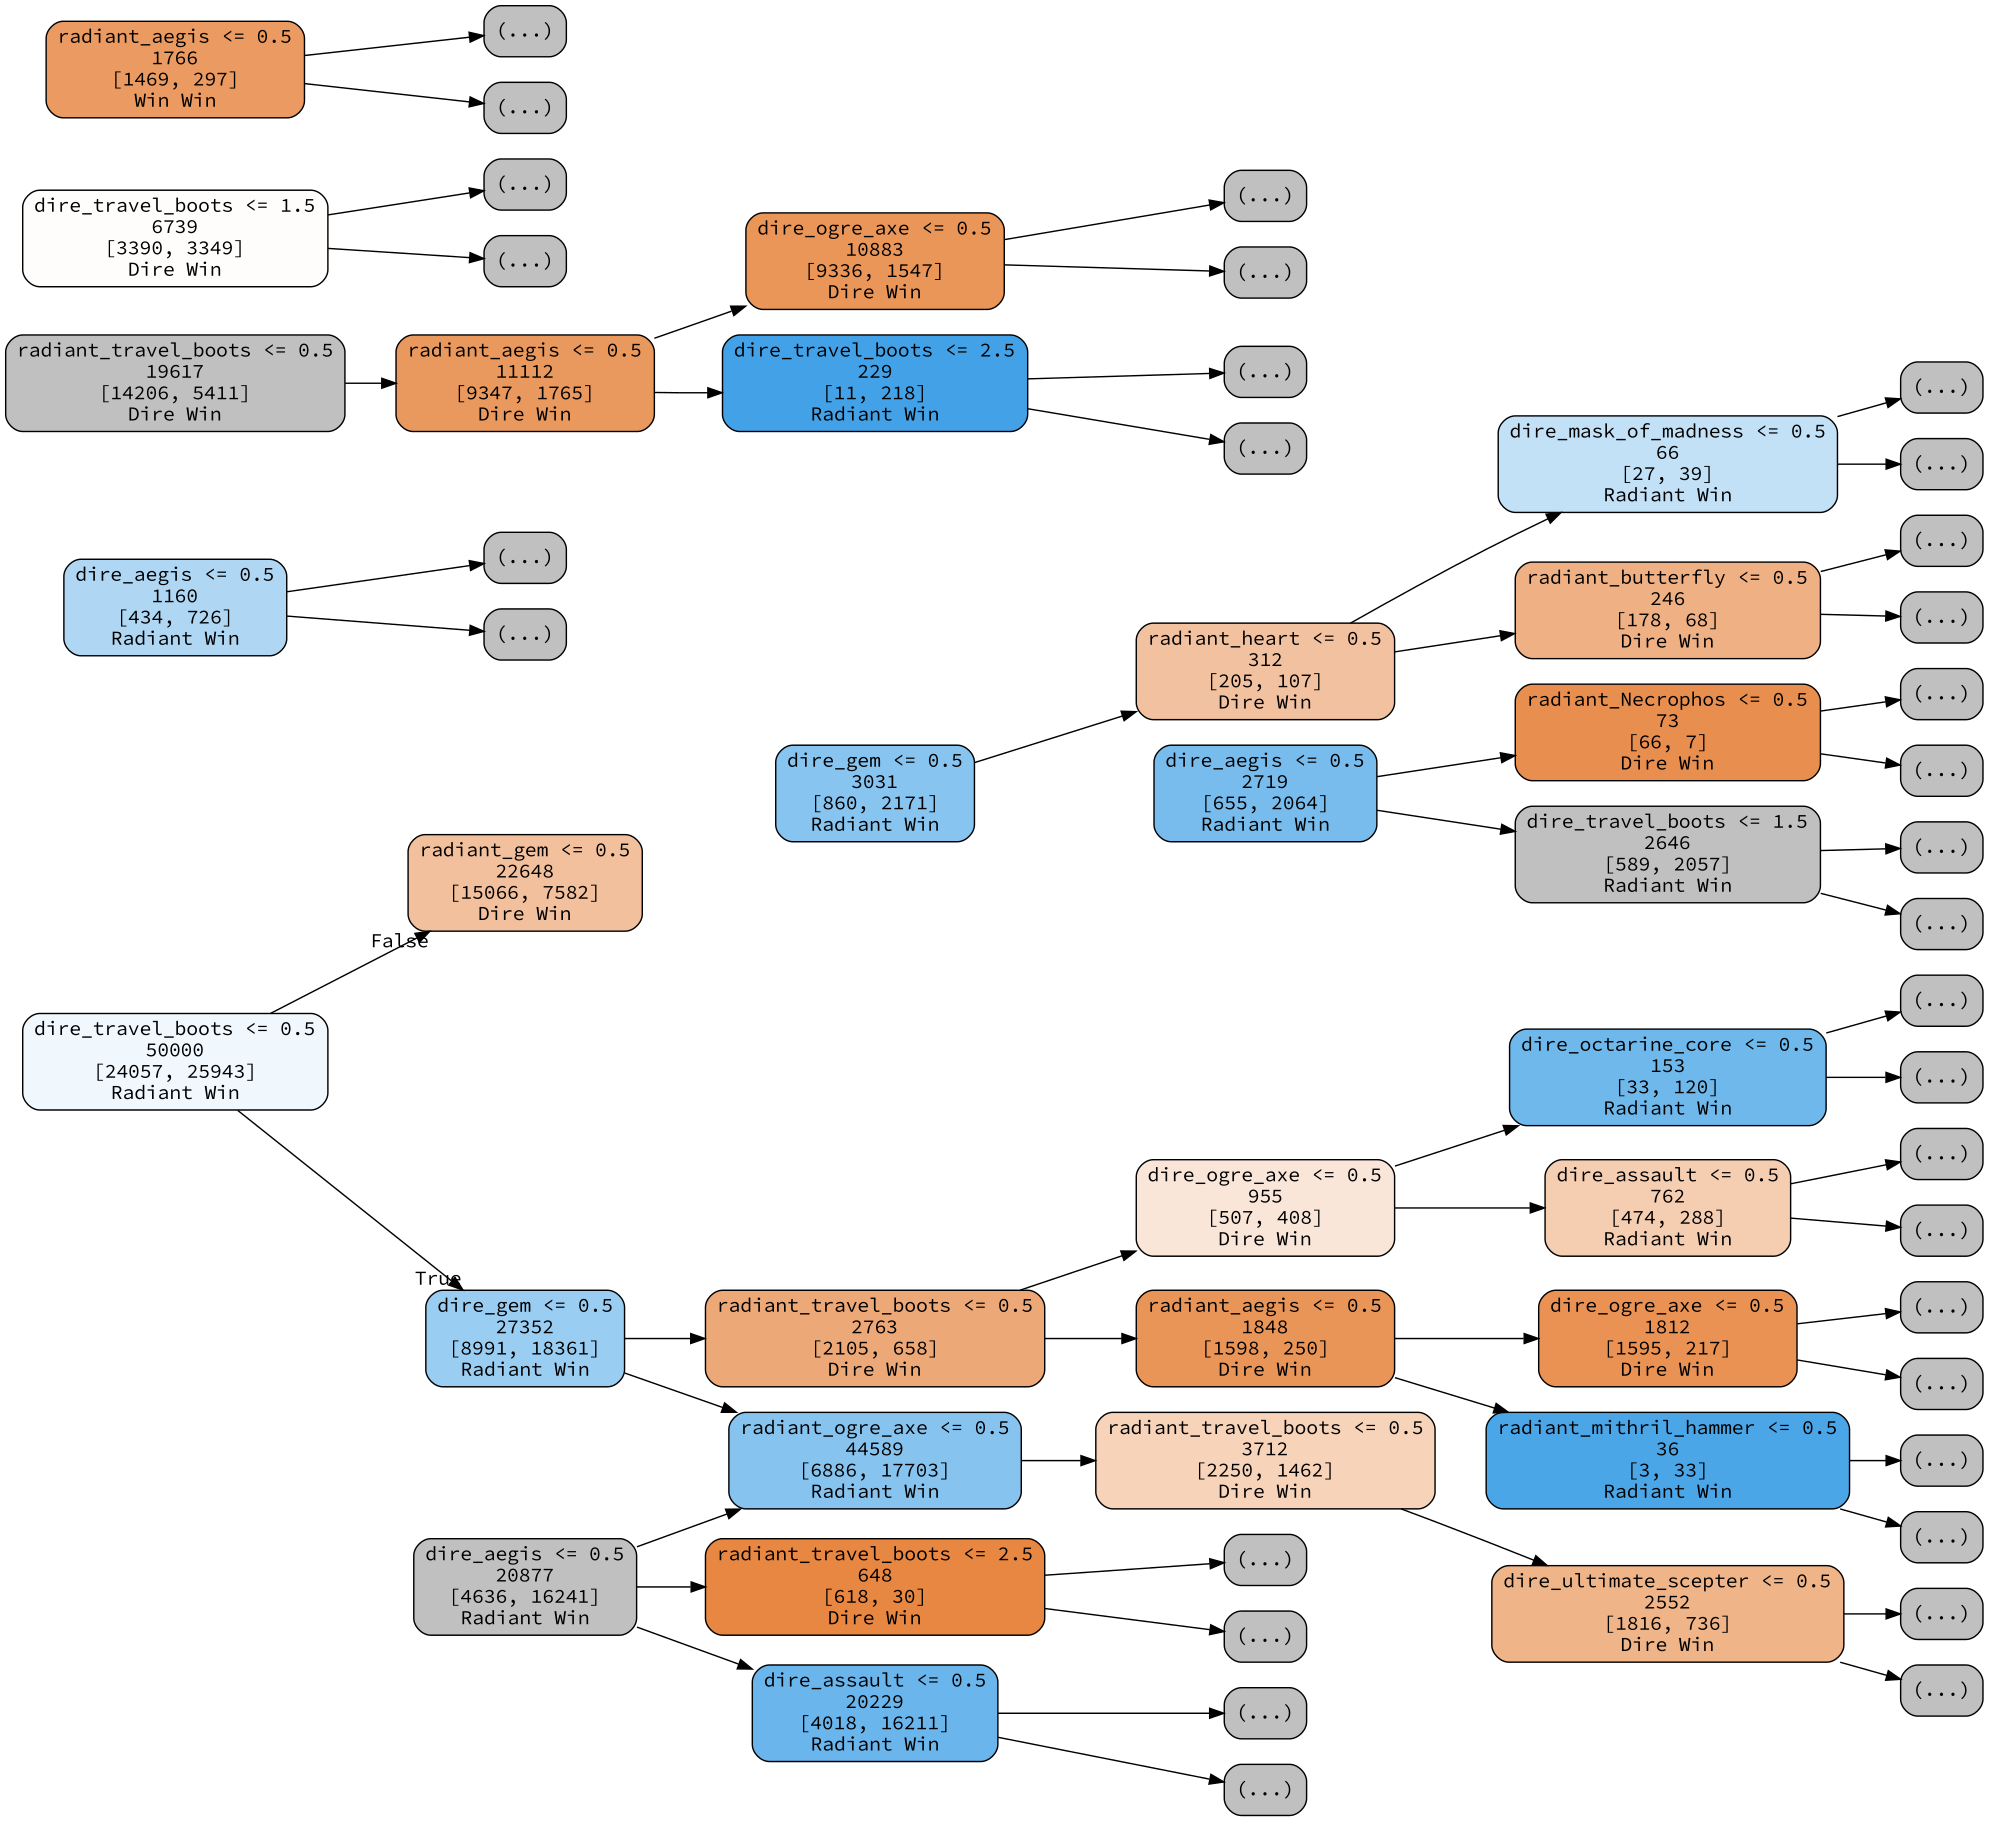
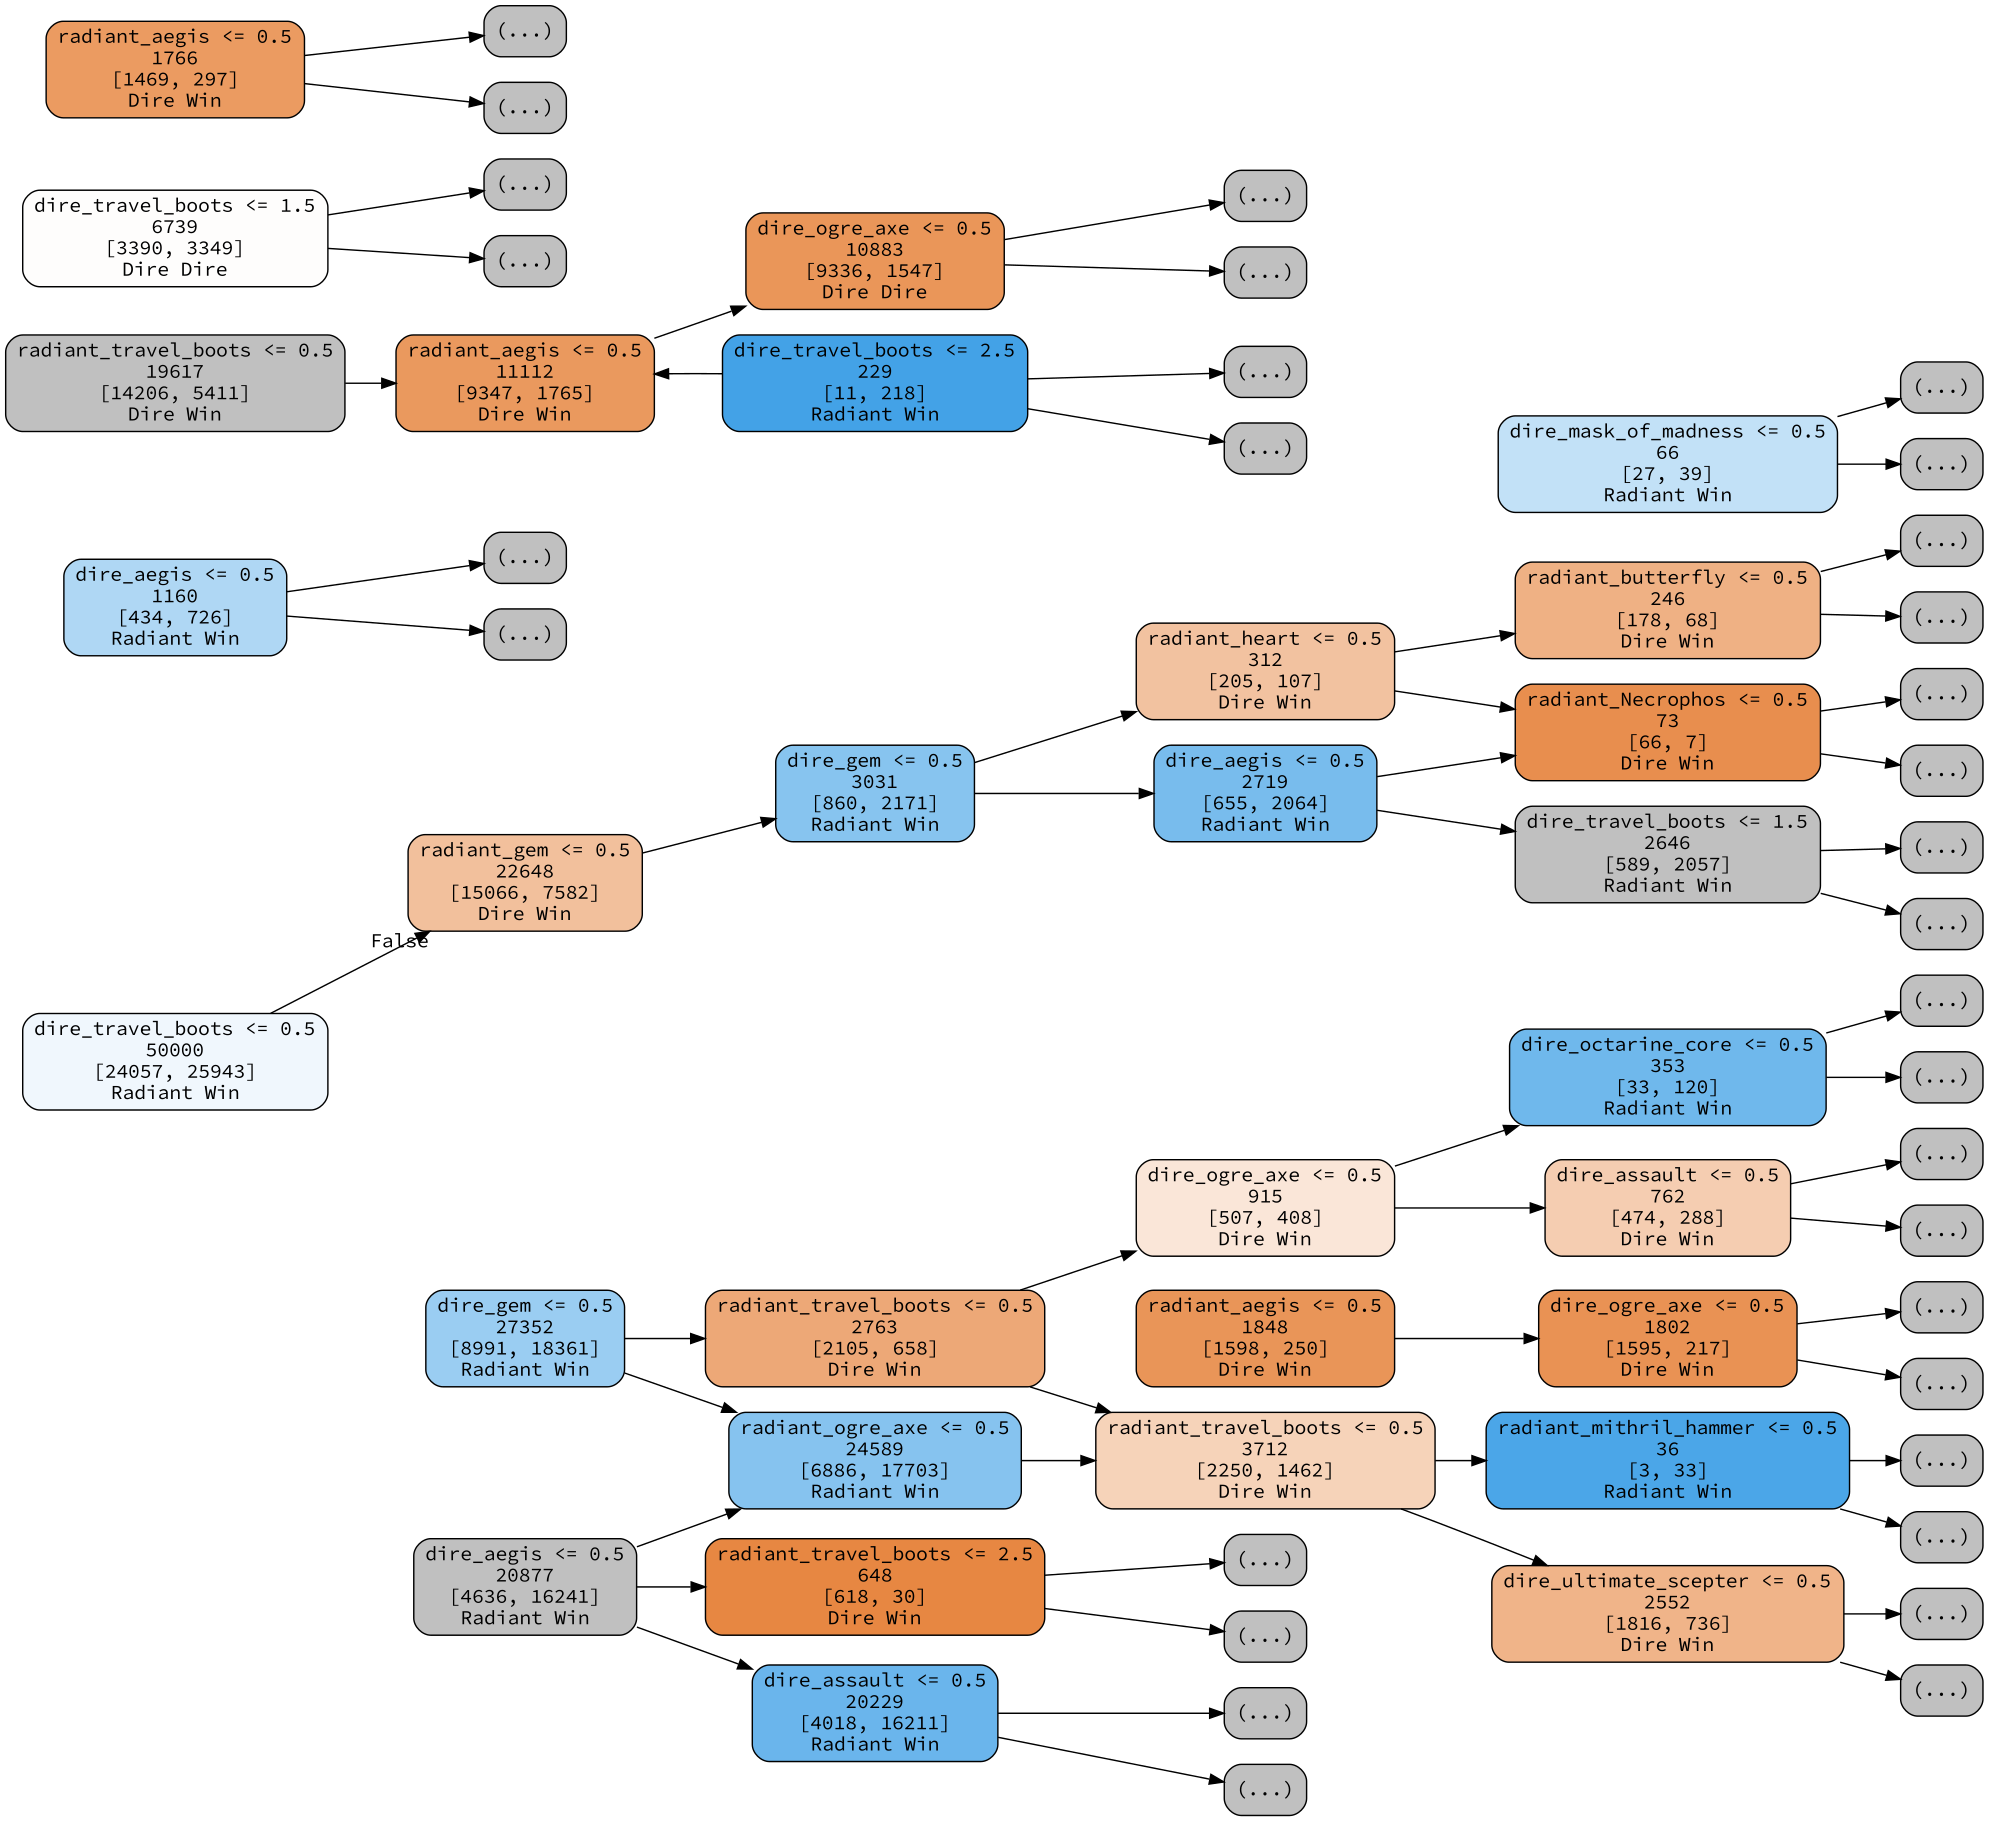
node "radiant_aegis <= 0.5 1766 [1469, 297] Win Win": label "radiant_aegis <= 0.5 1766 [1469, 297] Win Win" -> "radiant_aegis <= 0.5 1766 [1469, 297] Dire Win"
node "dire_travel_boots <= 1.5 6739 [3390, 3349] Dire Win": label "dire_travel_boots <= 1.5 6739 [3390, 3349] Dire Win" -> "dire_travel_boots <= 1.5 6739 [3390, 3349] Dire Dire"
node "dire_ogre_axe <= 0.5 10883 [9336, 1547] Dire Win": label "dire_ogre_axe <= 0.5 10883 [9336, 1547] Dire Win" -> "dire_ogre_axe <= 0.5 10883 [9336, 1547] Dire Dire"
edge "radiant_aegis <= 0.5 11112 [9347, 1765] Dire Win" -> "dire_travel_boots <= 2.5 229 [11, 218] Radiant Win": reversed
edge "radiant_heart <= 0.5 312 [205, 107] Dire Win" -> "dire_mask_of_madness <= 0.5 66 [27, 39] Radiant Win": now "radiant_heart <= 0.5 312 [205, 107] Dire Win" -> "radiant_Necrophos <= 0.5 73 [66, 7] Dire Win"
edge "dire_gem <= 0.5 3031 [860, 2171] Radiant Win" -> "dire_aegis <= 0.5 2719 [655, 2064] Radiant Win": added
edge "radiant_gem <= 0.5 22648 [15066, 7582] Dire Win" -> "dire_gem <= 0.5 3031 [860, 2171] Radiant Win": added
node "dire_octarine_core <= 0.5 153 [33, 120] Radiant Win": label "dire_octarine_core <= 0.5 153 [33, 120] Radiant Win" -> "dire_octarine_core <= 0.5 353 [33, 120] Radiant Win"
edge "dire_travel_boots <= 0.5 50000 [24057, 25943] Radiant Win" -> "dire_gem <= 0.5 27352 [8991, 18361] Radiant Win": removed
node "dire_ogre_axe <= 0.5 955 [507, 408] Dire Win": label "dire_ogre_axe <= 0.5 955 [507, 408] Dire Win" -> "dire_ogre_axe <= 0.5 915 [507, 408] Dire Win"
node "dire_assault <= 0.5 762 [474, 288] Radiant Win": label "dire_assault <= 0.5 762 [474, 288] Radiant Win" -> "dire_assault <= 0.5 762 [474, 288] Dire Win"
edge "radiant_travel_boots <= 0.5 2763 [2105, 658] Dire Win" -> "radiant_aegis <= 0.5 1848 [1598, 250] Dire Win": now "radiant_travel_boots <= 0.5 2763 [2105, 658] Dire Win" -> "radiant_travel_boots <= 0.5 3712 [2250, 1462] Dire Win"
node "dire_ogre_axe <= 0.5 1812 [1595, 217] Dire Win": label "dire_ogre_axe <= 0.5 1812 [1595, 217] Dire Win" -> "dire_ogre_axe <= 0.5 1802 [1595, 217] Dire Win"
edge "radiant_aegis <= 0.5 1848 [1598, 250] Dire Win" -> "radiant_mithril_hammer <= 0.5 36 [3, 33] Radiant Win": now "radiant_travel_boots <= 0.5 3712 [2250, 1462] Dire Win" -> "radiant_mithril_hammer <= 0.5 36 [3, 33] Radiant Win"
node "radiant_ogre_axe <= 0.5 44589 [6886, 17703] Radiant Win": label "radiant_ogre_axe <= 0.5 44589 [6886, 17703] Radiant Win" -> "radiant_ogre_axe <= 0.5 24589 [6886, 17703] Radiant Win"
